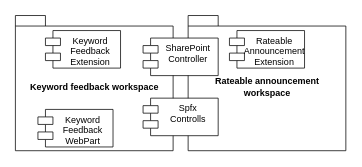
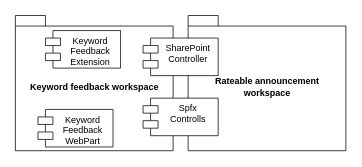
node "Rateable Announcement Extension": removed
